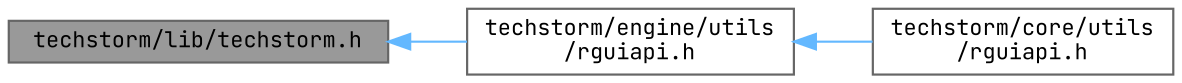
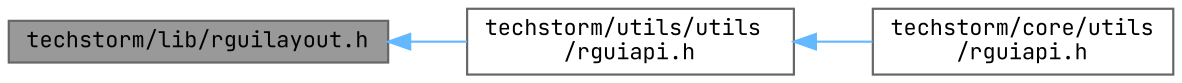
node "techstorm/lib/techstorm.h": label "techstorm/lib/techstorm.h" -> "techstorm/lib/rguilayout.h"
node "techstorm/engine/utils /rguiapi.h": label "techstorm/engine/utils /rguiapi.h" -> "techstorm/utils/utils /rguiapi.h"
